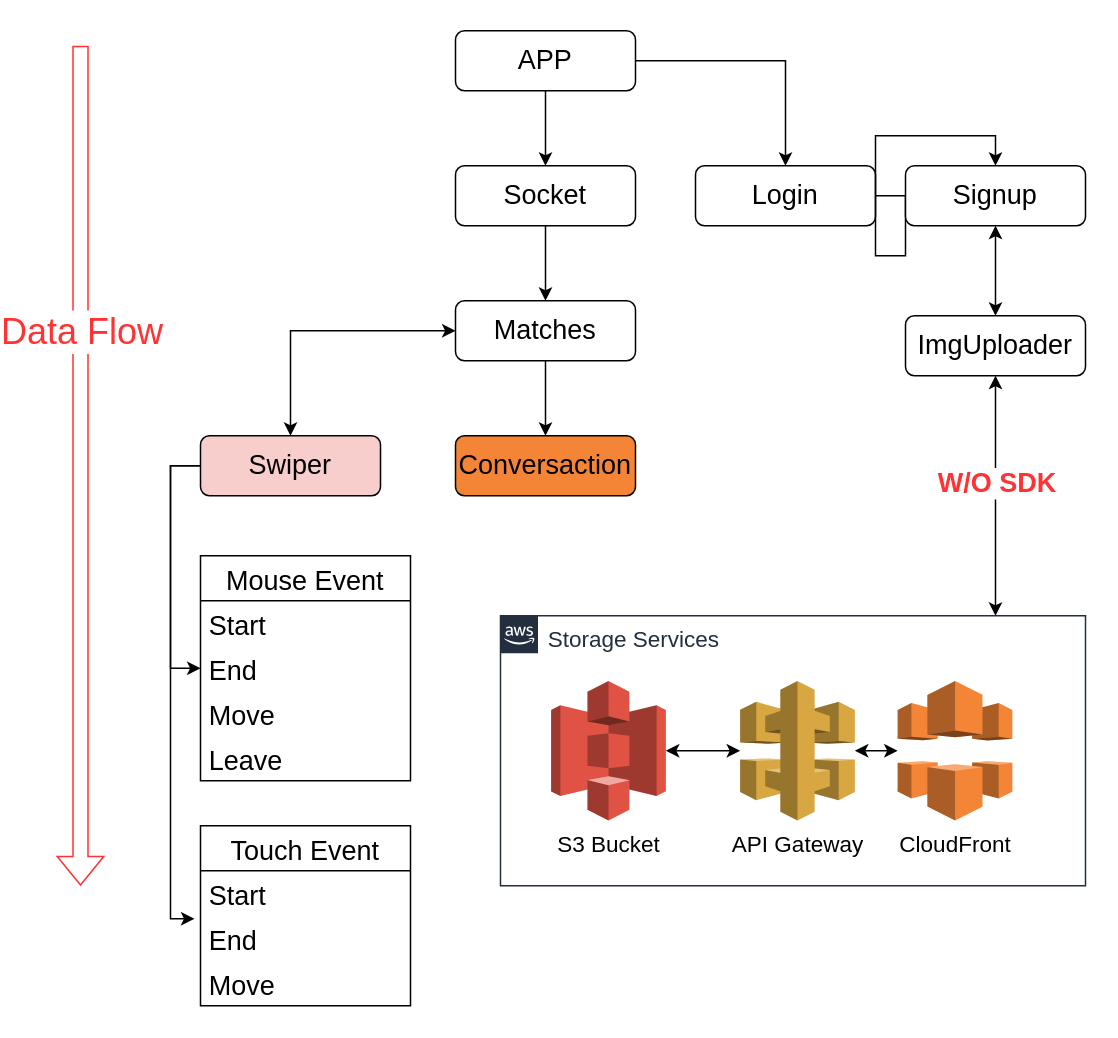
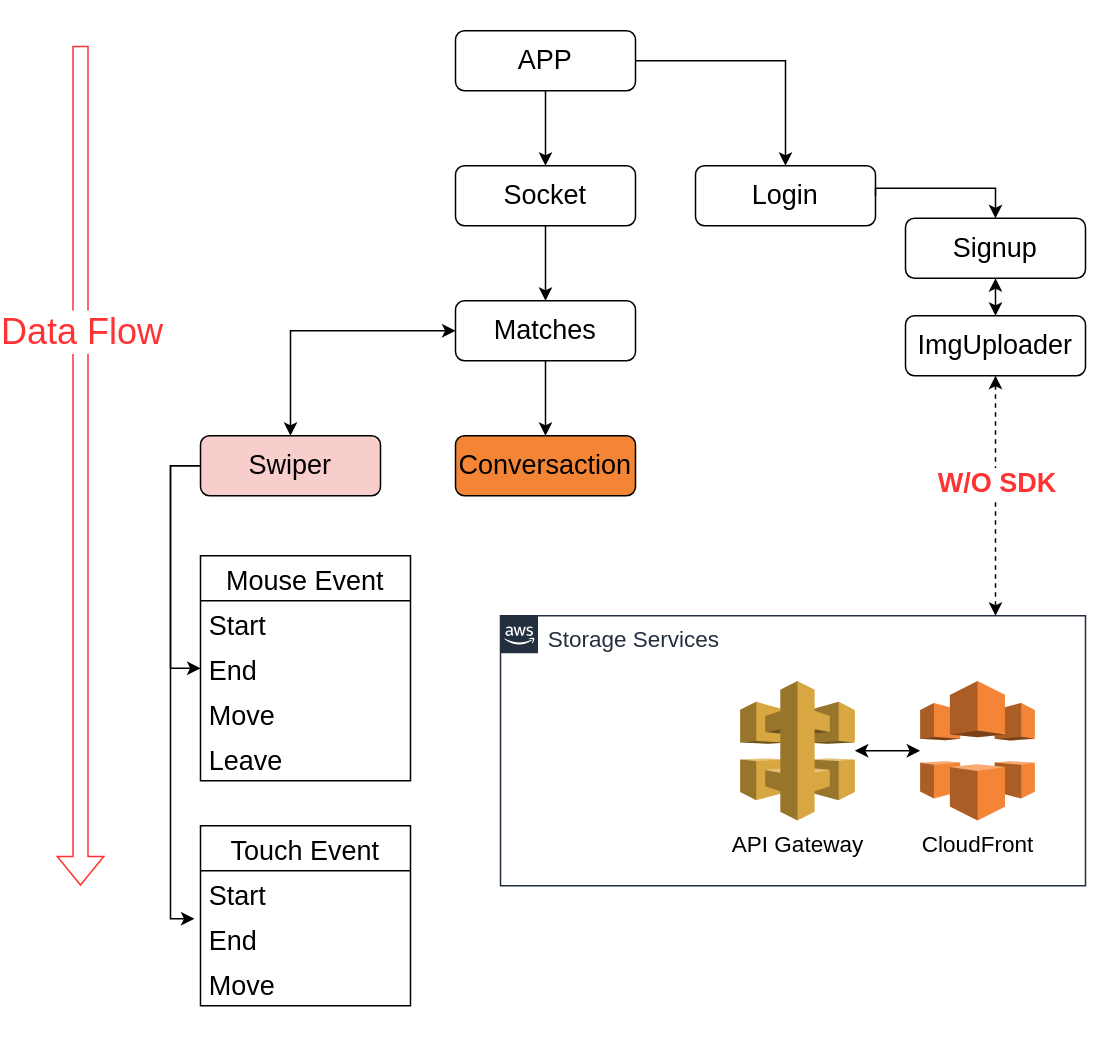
node "Signup": moved (995, 196) -> (995, 248)
edge "ImgUploader" -- "Storage Services": style solid -> dashed
node "S3 Bucket": removed
edge "S3 Bucket" -- "API Gateway": removed
node "CloudFront": moved (955, 751) -> (977, 751)
